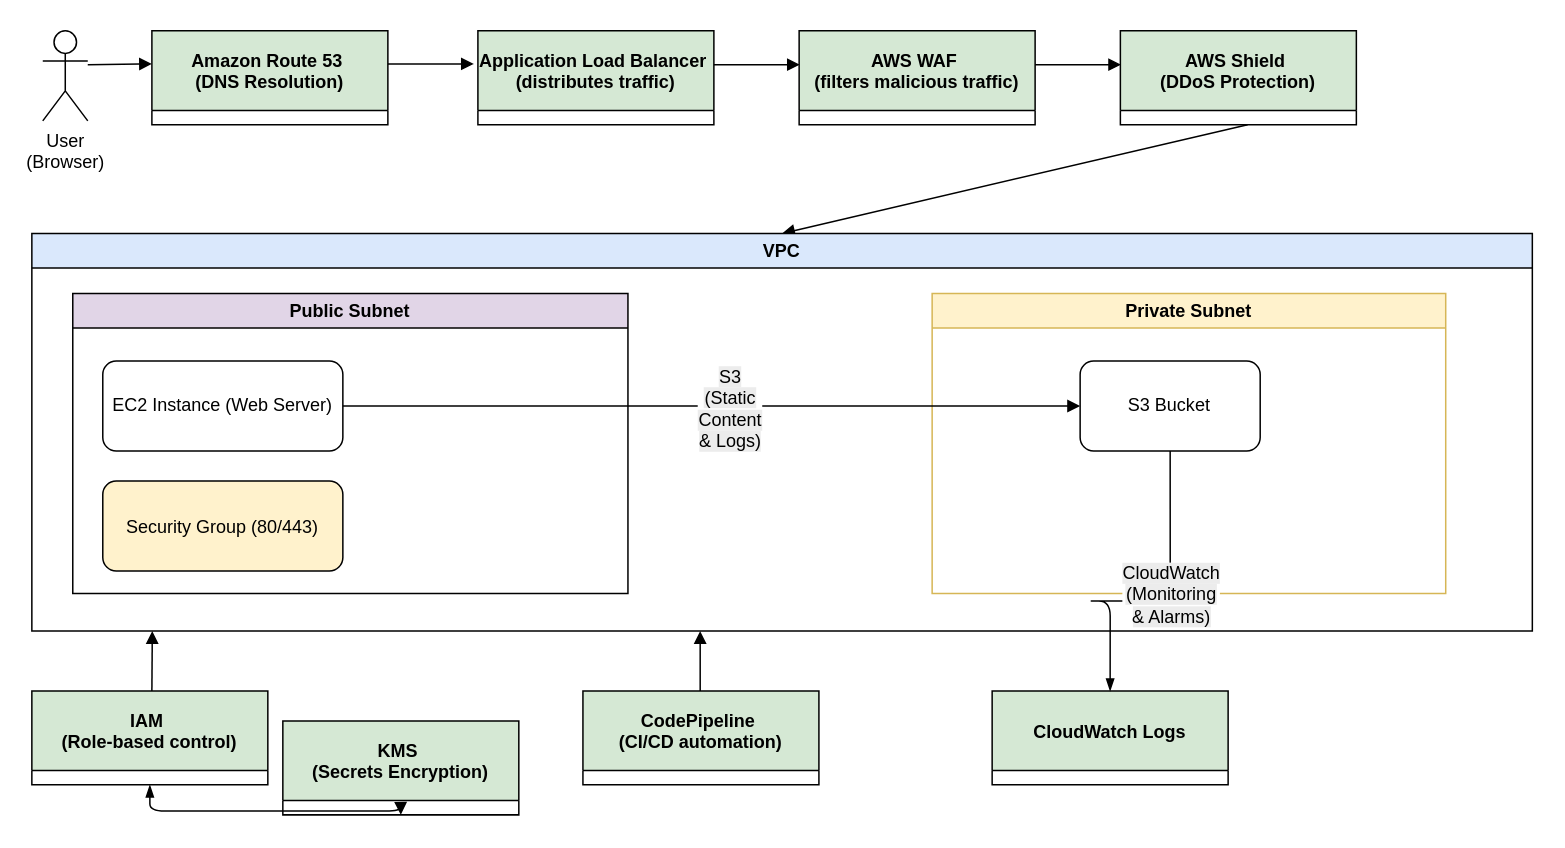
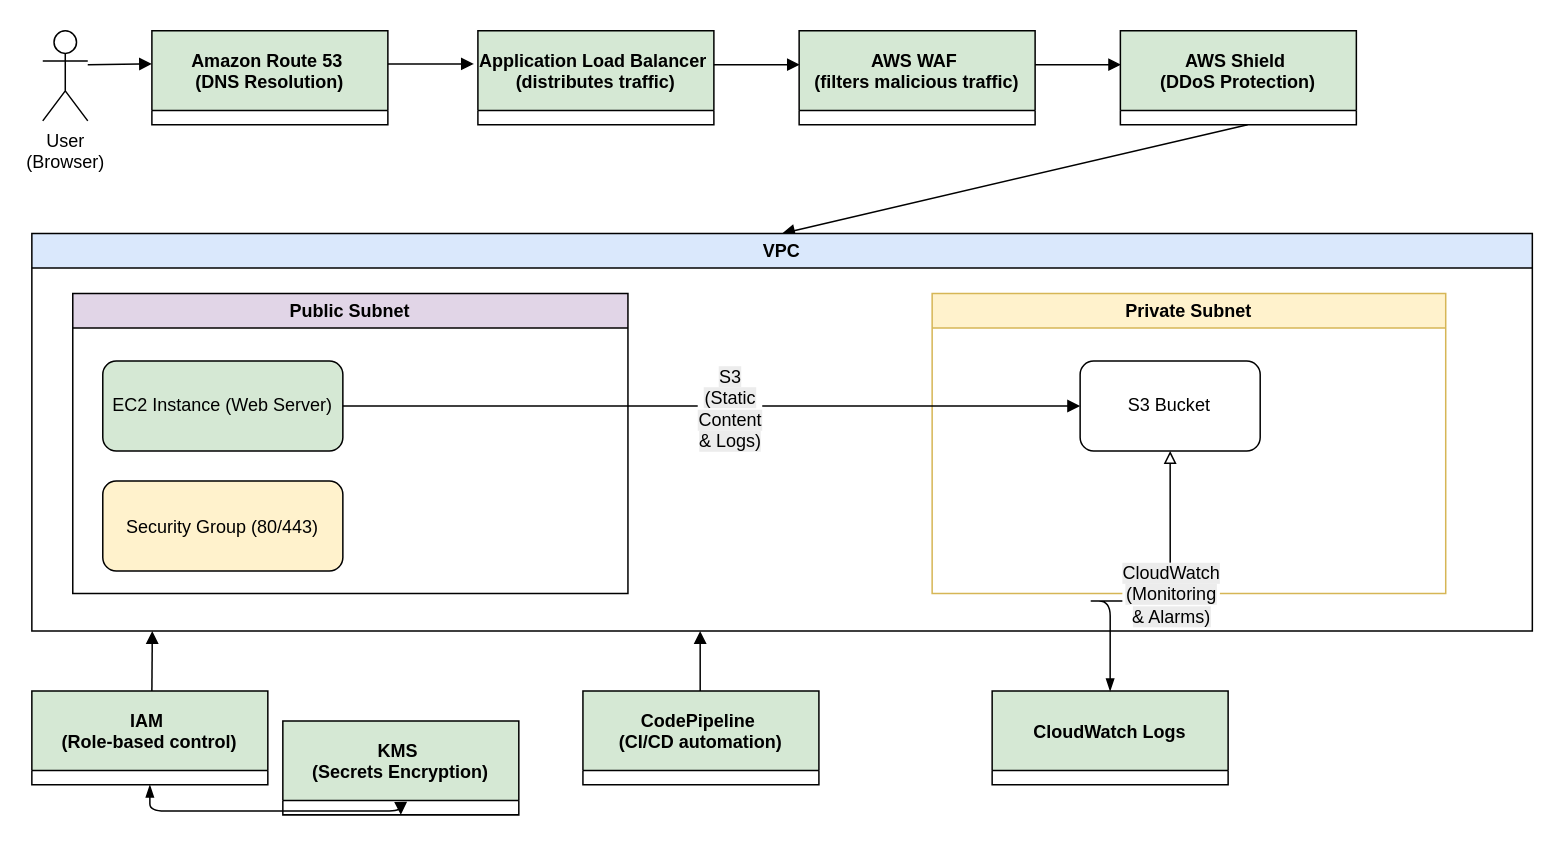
node "EC2 Instance (Web Server)": fillcolor #ffffff -> #d5e8d4
edge "S3 Bucket" -> "CloudWatch Logs": arrowhead none -> block
